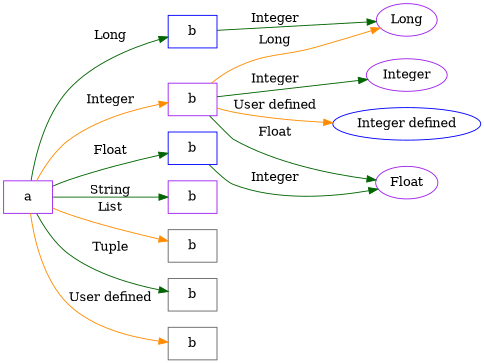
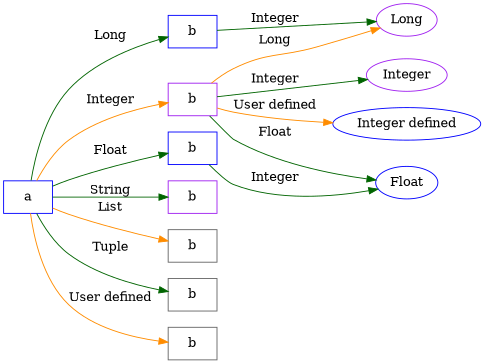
node "Float": color purple -> blue
node "a": color purple -> blue
